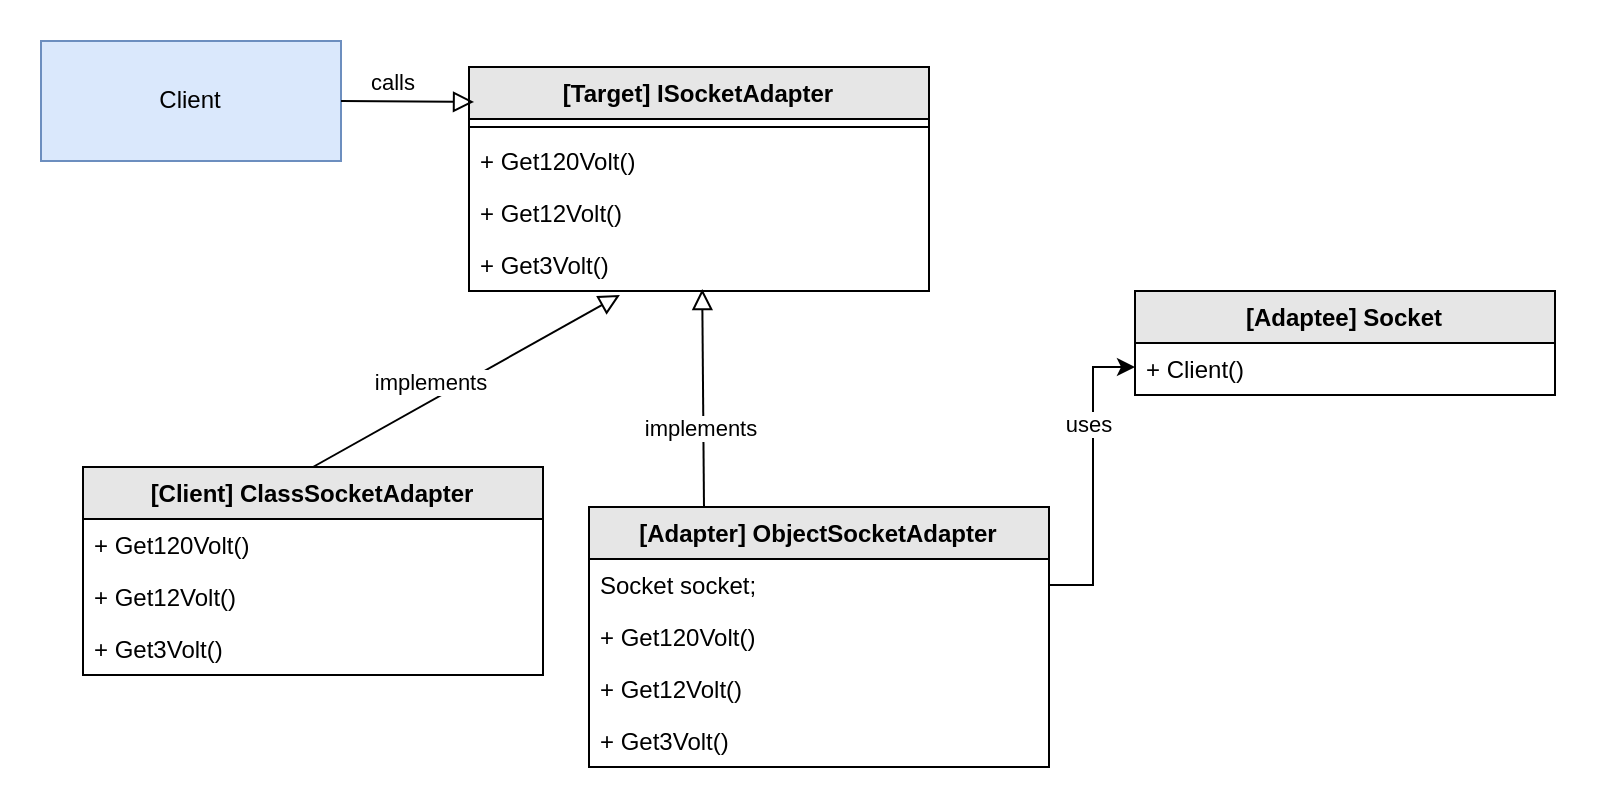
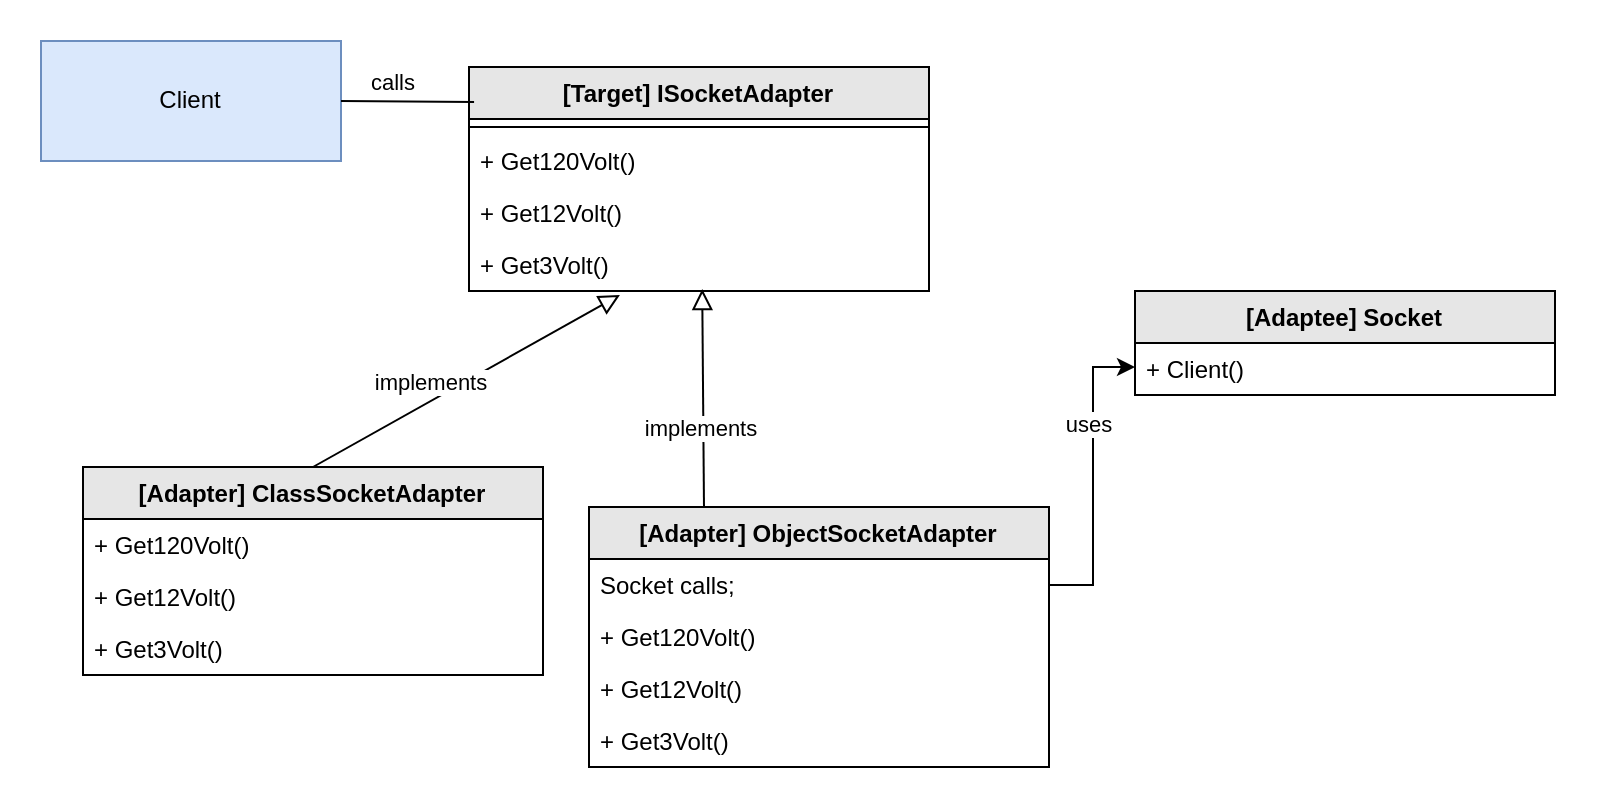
edge "Client" -> "[Target] ISocketAdapter": arrowhead block -> none
node "[Client] ClassSocketAdapter": label "[Client] ClassSocketAdapter" -> "[Adapter] ClassSocketAdapter"
node "Socket socket;": label "Socket socket;" -> "Socket calls;"
